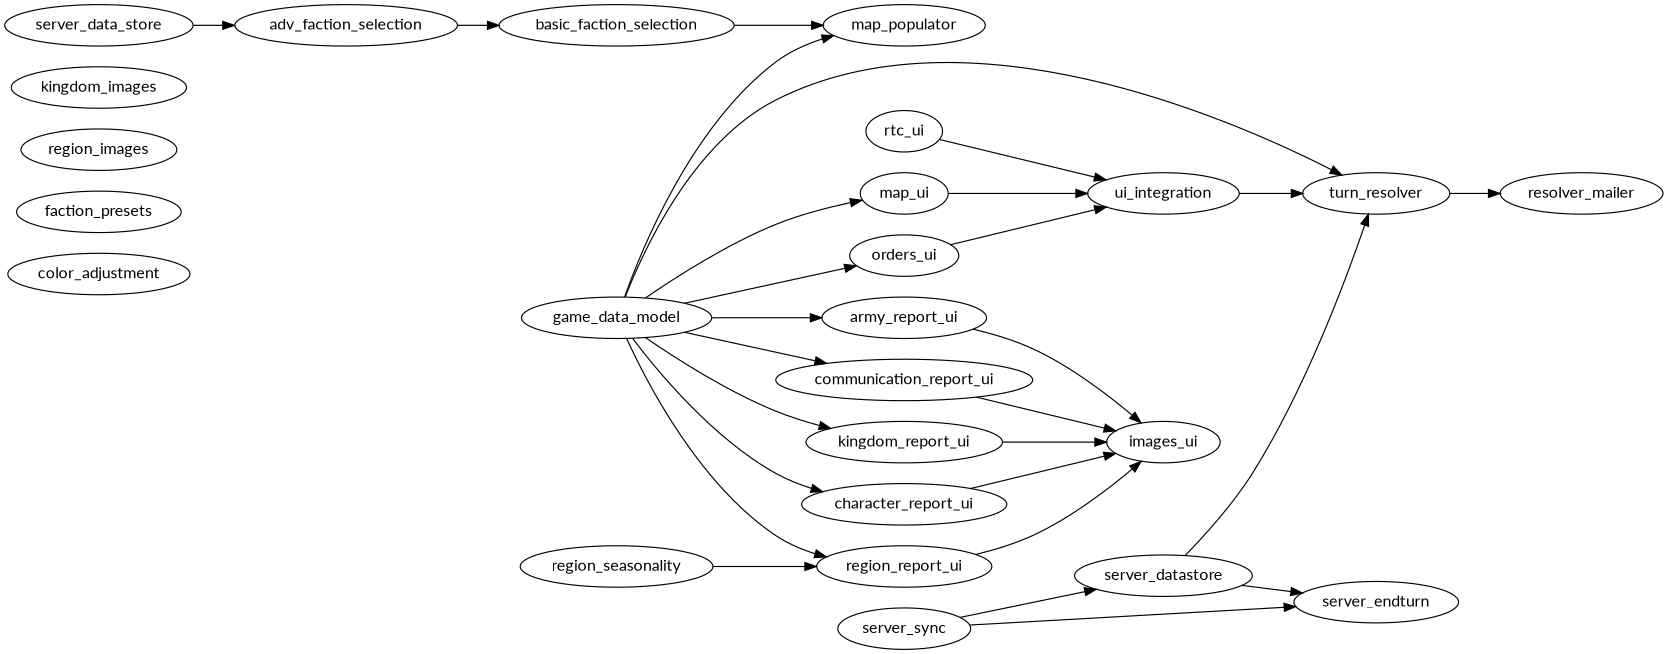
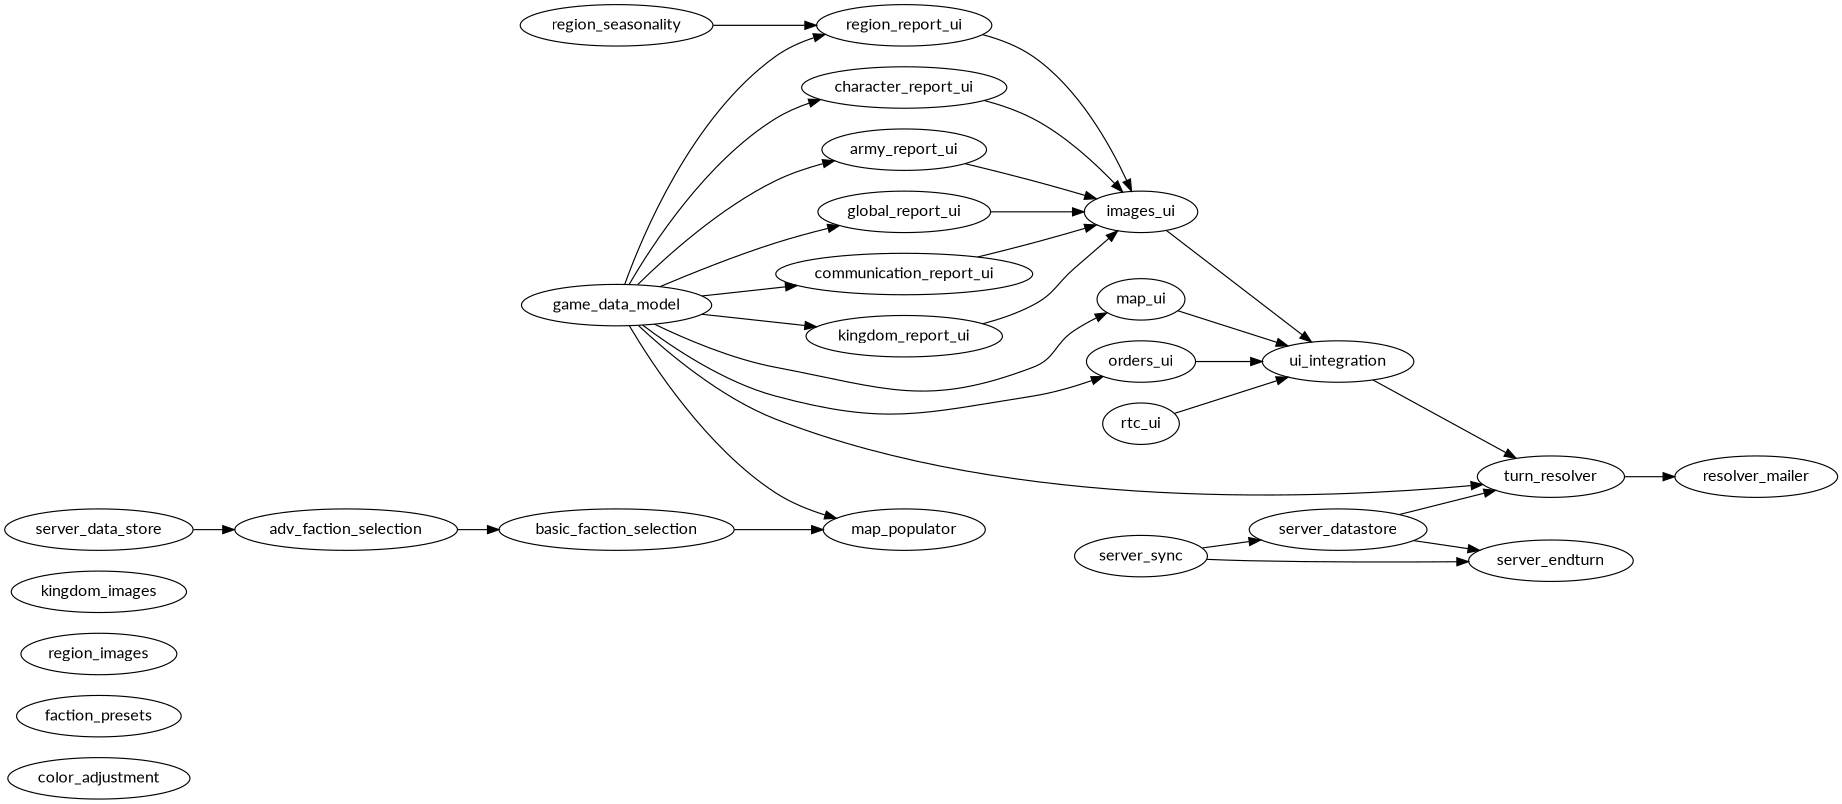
node "global_report_ui": added
edge "images_ui" -> "ui_integration": added
